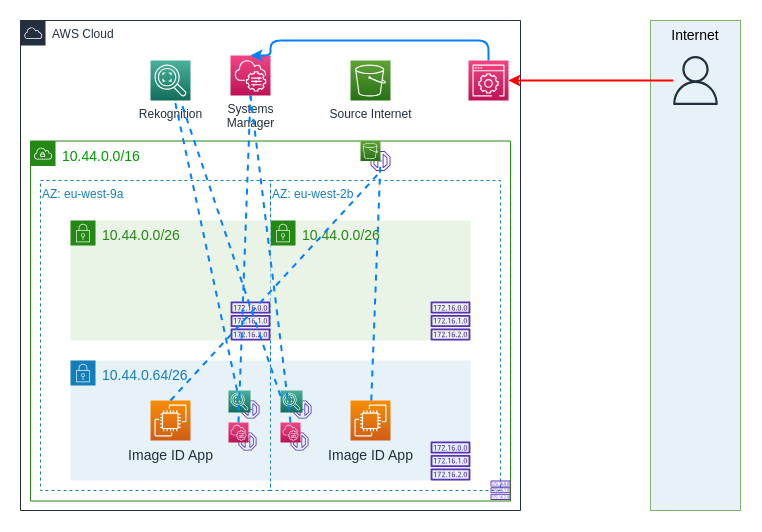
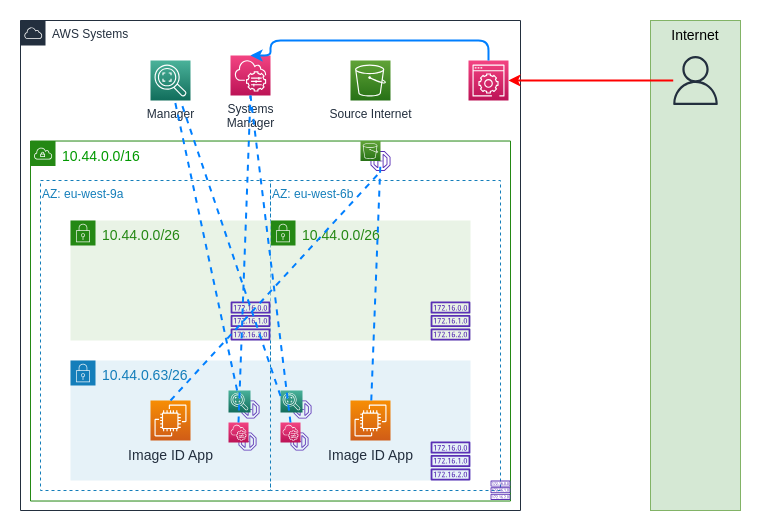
node "AWS Cloud": label "AWS Cloud" -> "AWS Systems"
node "Rekognition": label "Rekognition" -> "Manager"
node "AZ: eu-west-2b": label "AZ: eu-west-2b" -> "AZ: eu-west-6b"
node "Internet": fillcolor #e6f2f8 -> #d5e8d4
node "10.44.0.64/26": label "10.44.0.64/26" -> "10.44.0.63/26"
